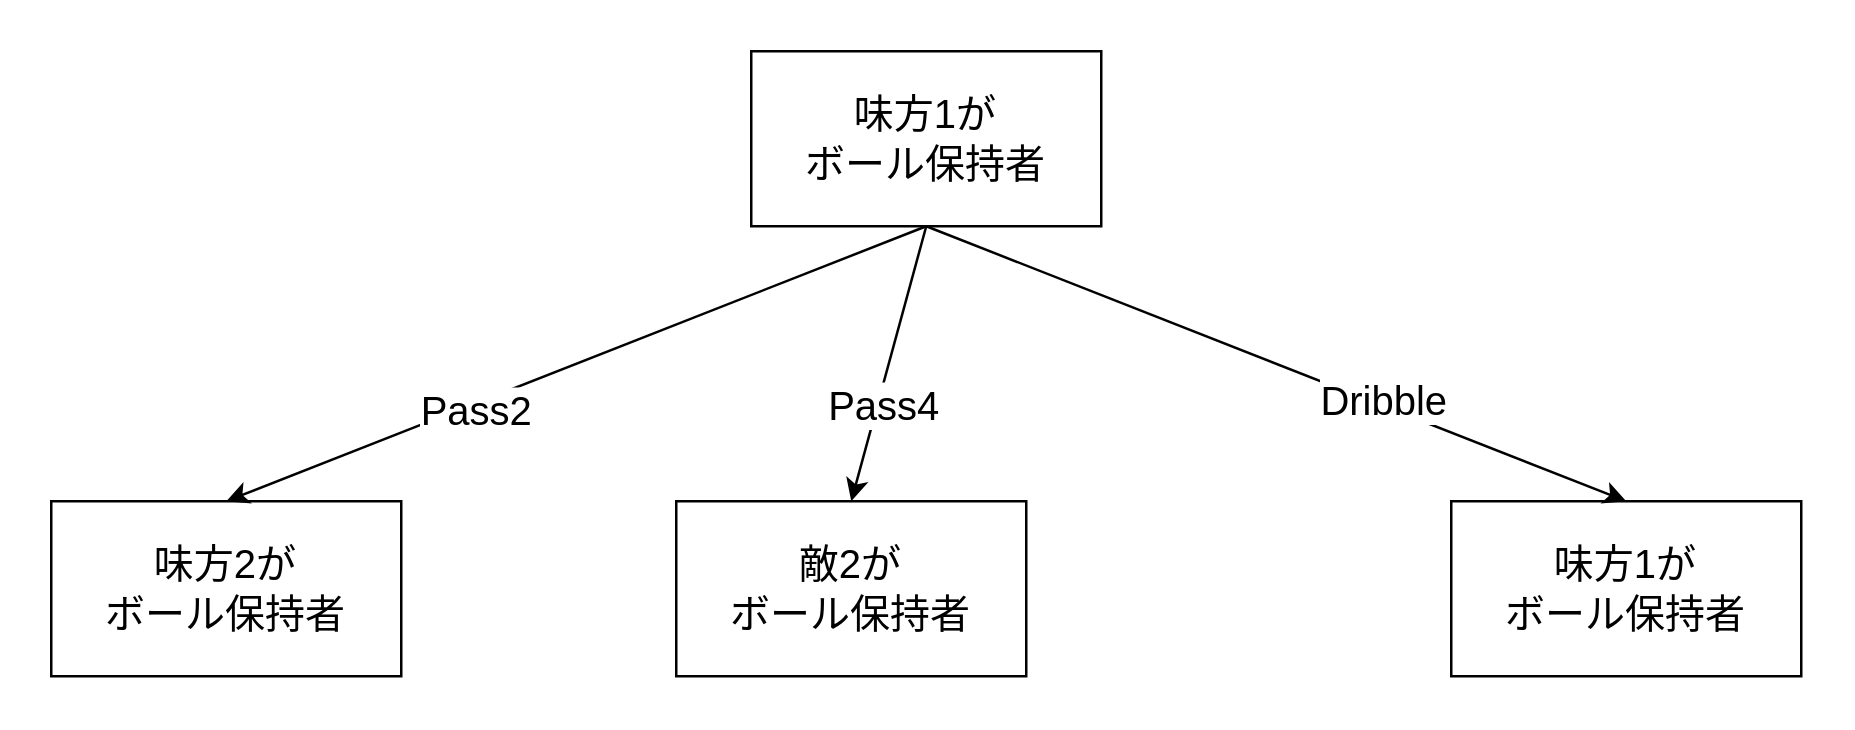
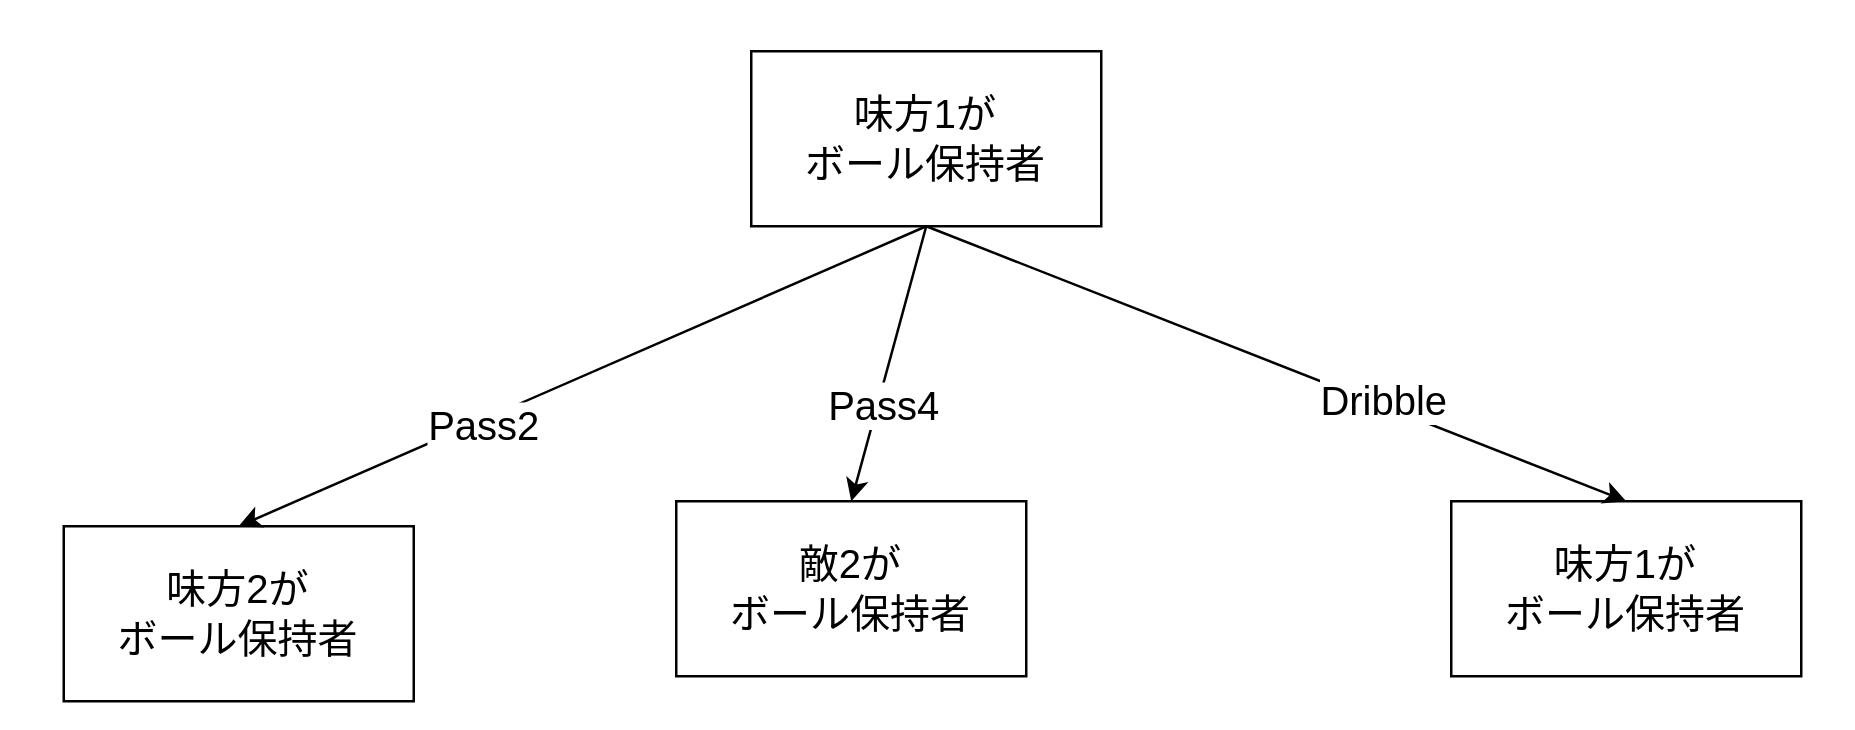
node "味方2が ボール保持者": moved (226, 589) -> (239, 614)
